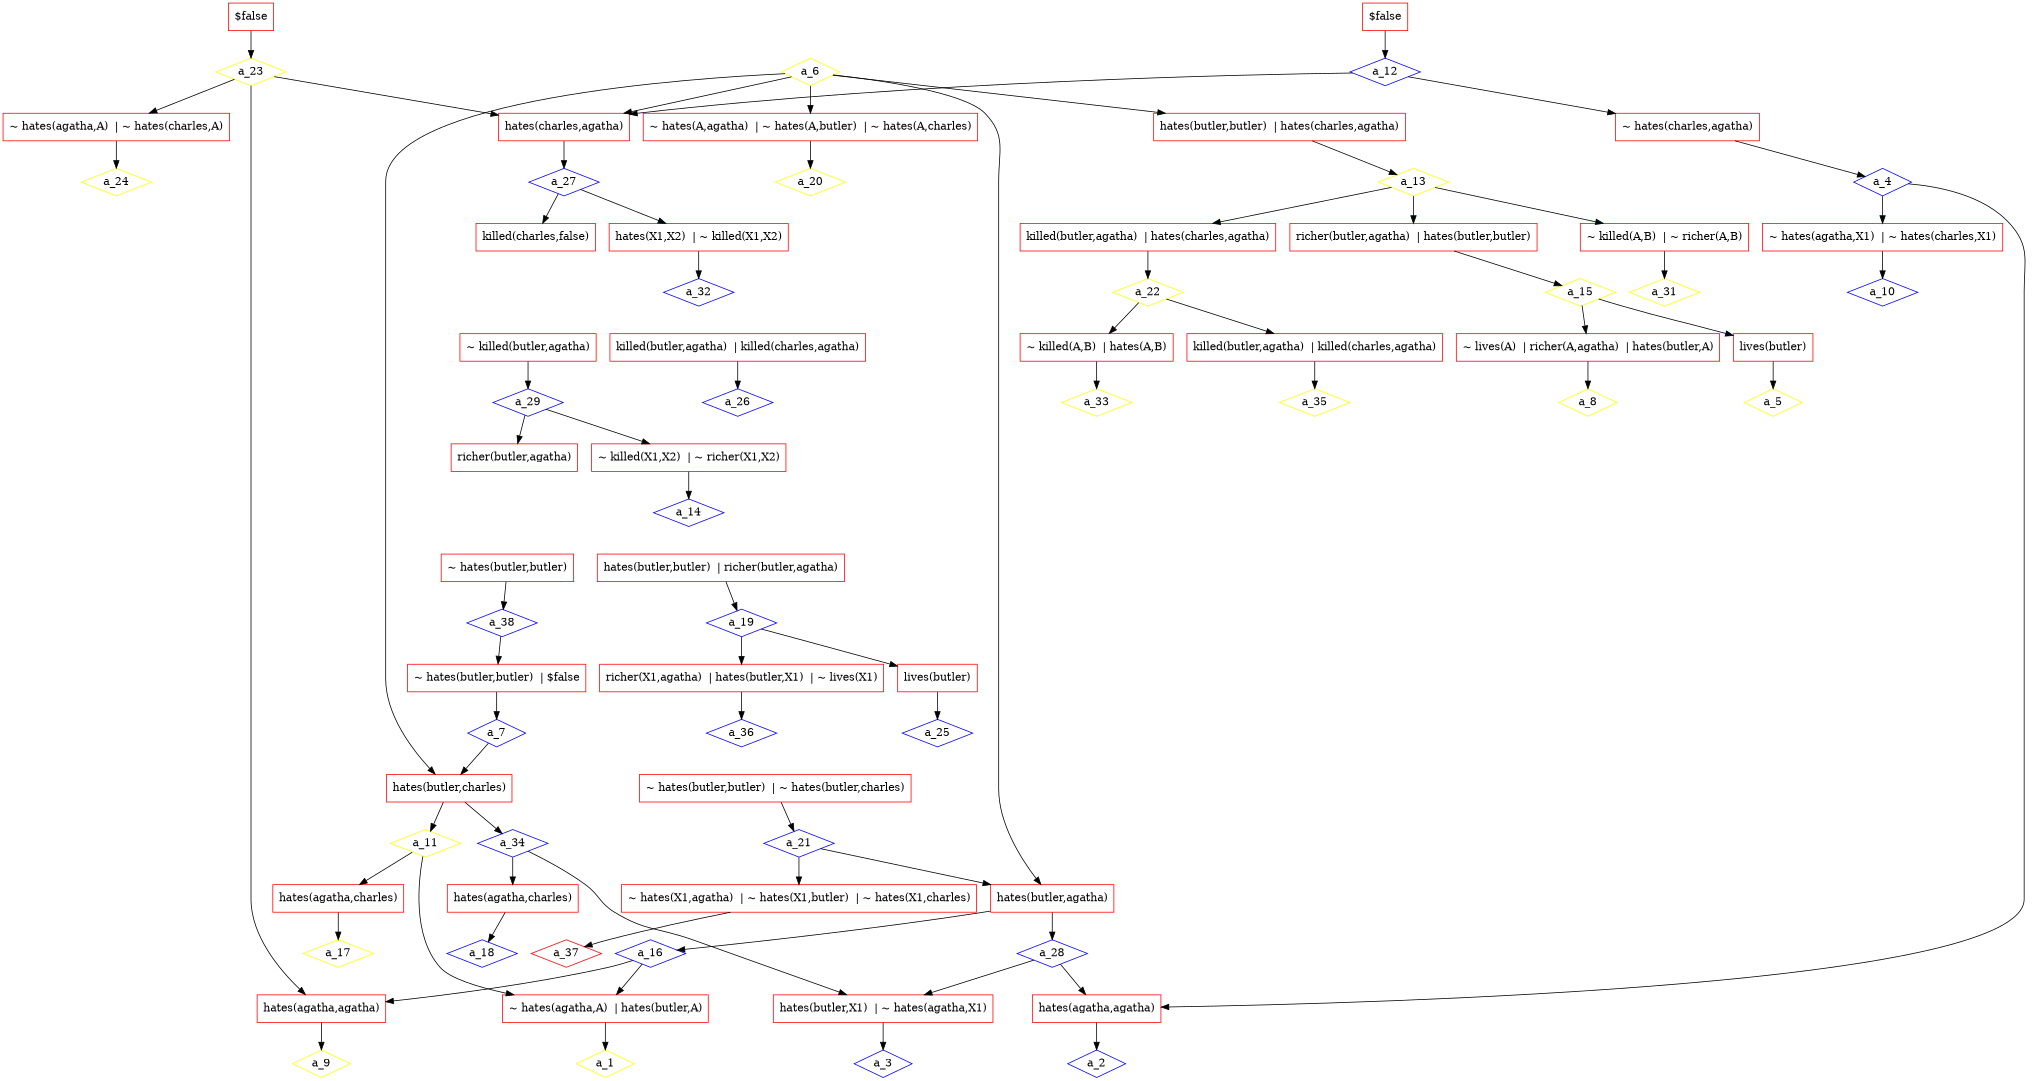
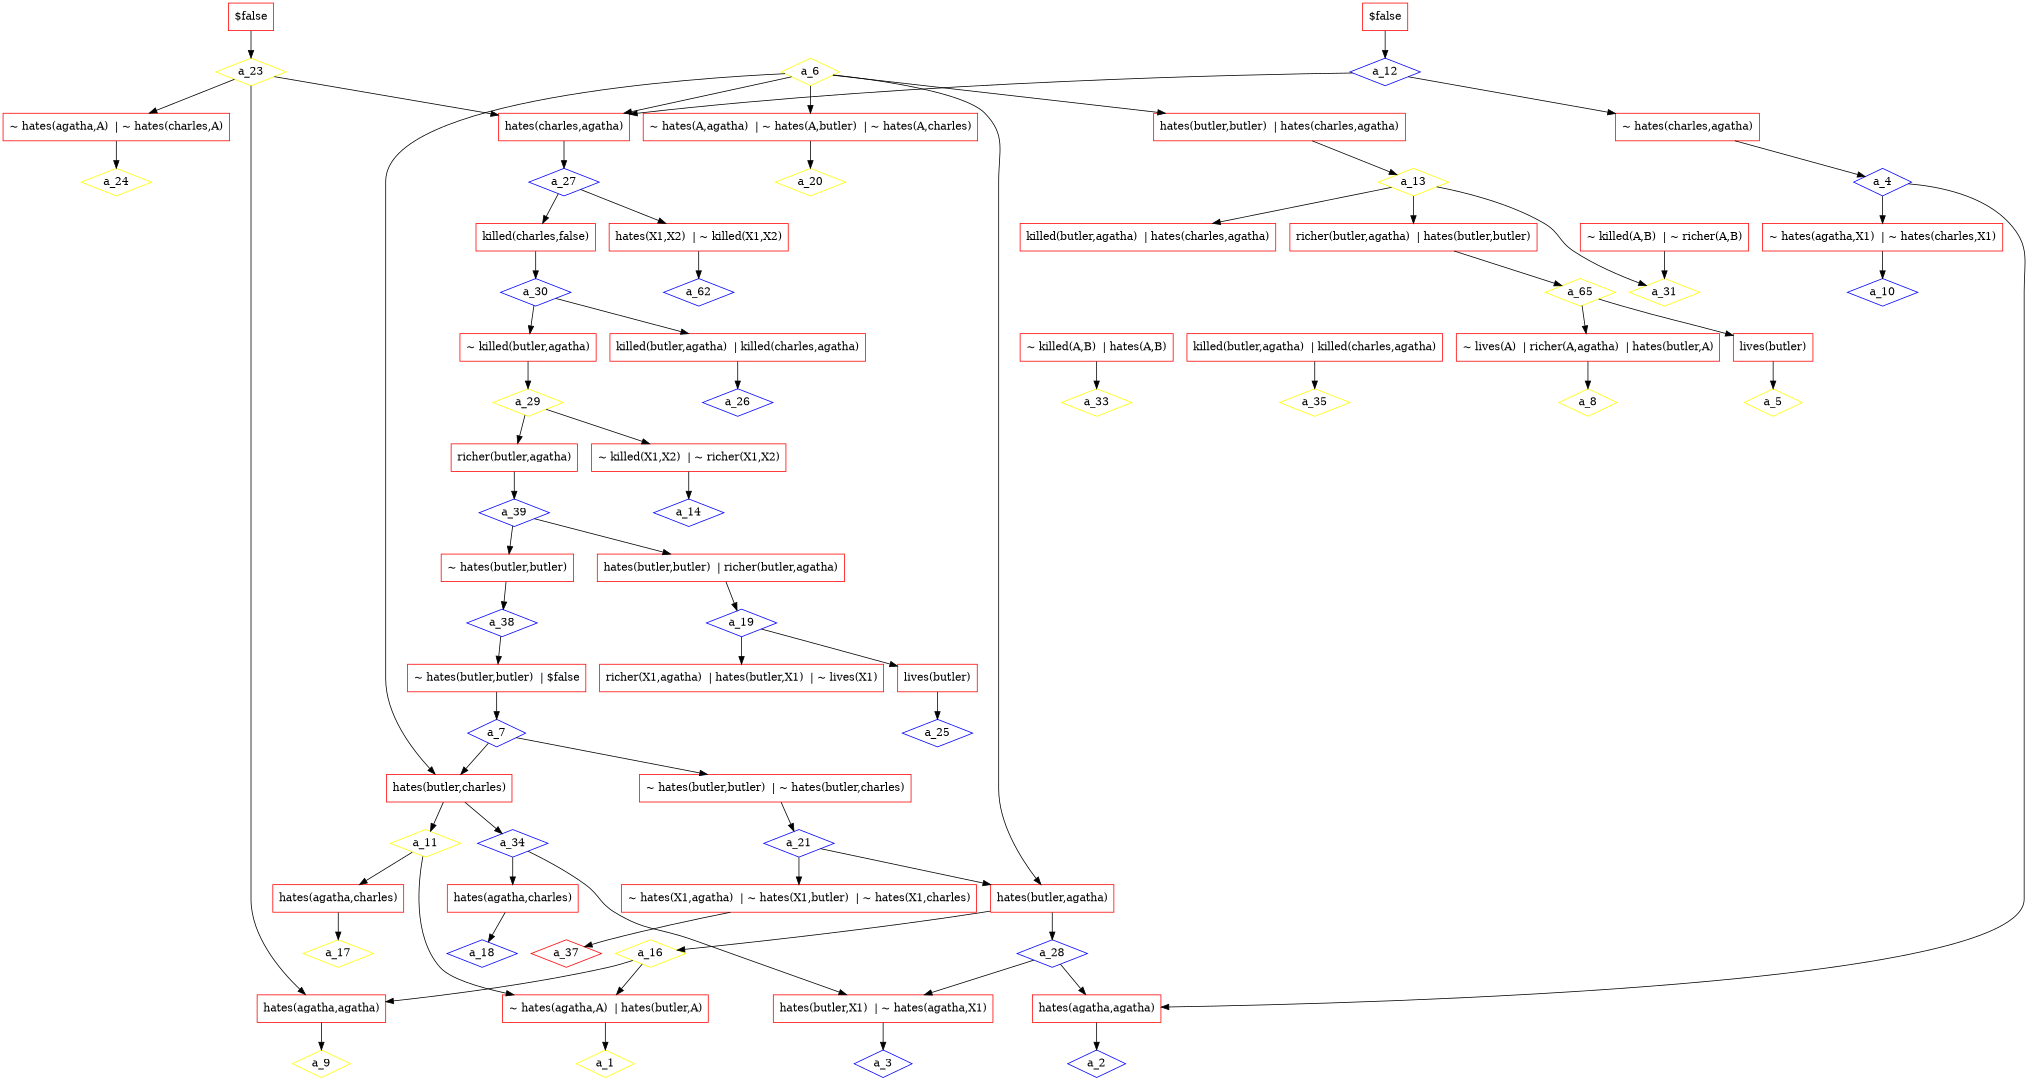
edge "a_13" -> "~ killed(A,B)  | ~ richer(A,B)": now "a_13" -> "a_31"
node "a_30": added
node "a_32": label "a_32" -> "a_62"
node "a_22": removed
node "a_15": label "a_15" -> "a_65"
node "a_29": color blue -> yellow
node "a_39": added
node "a_36": removed
edge "a_7" -> "~ hates(butler,butler)  | ~ hates(butler,charles)": added
node "a_16": color blue -> yellow
